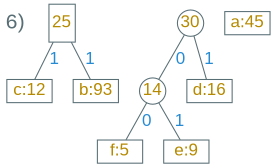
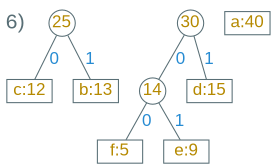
node "25": shape box -> circle
node "a:45": label "a:45" -> "a:40"
edge "25" -- "c:12": label "1" -> "0"
node "b:93": label "b:93" -> "b:13"
node "d:16": label "d:16" -> "d:15"
